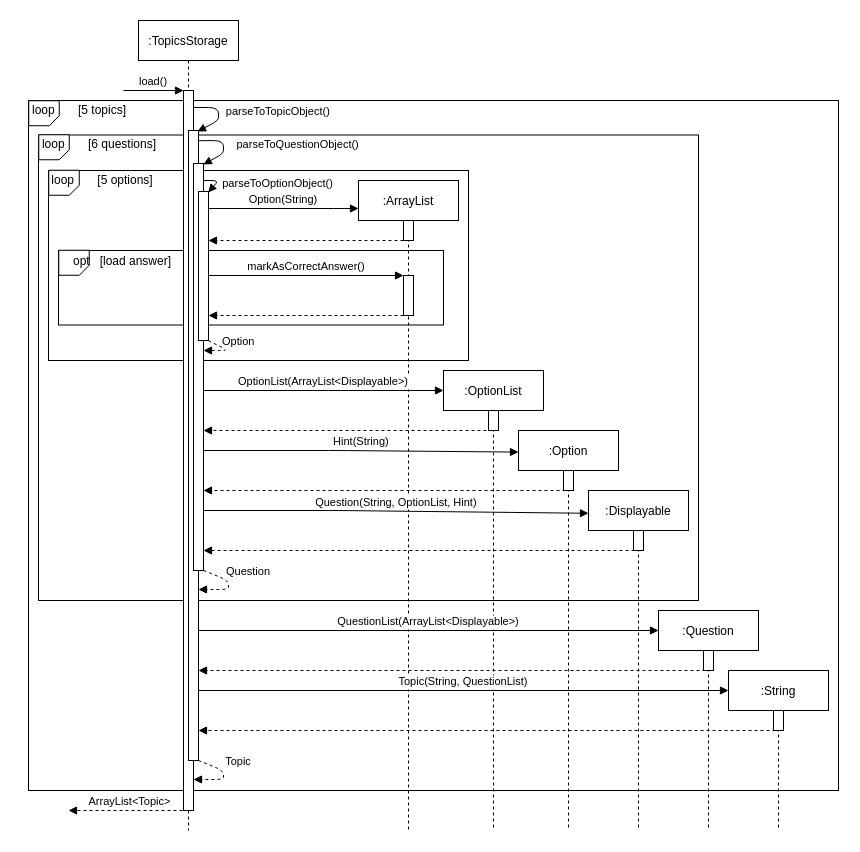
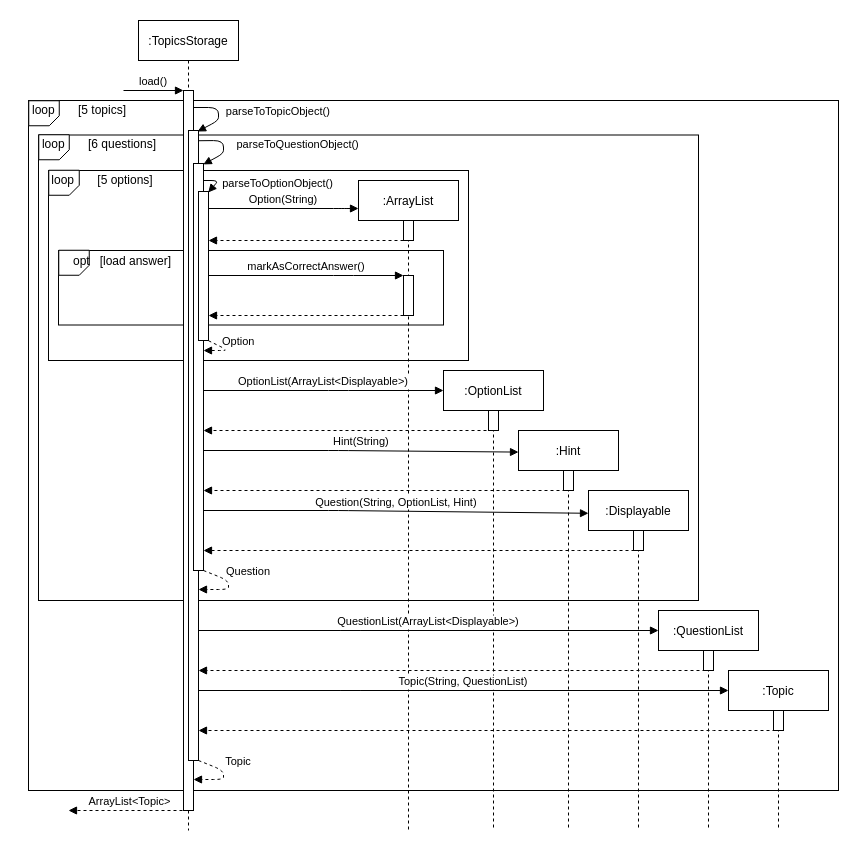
node ":Option": label ":Option" -> ":Hint"
node ":Question": label ":Question" -> ":QuestionList"
node ":String": label ":String" -> ":Topic"
